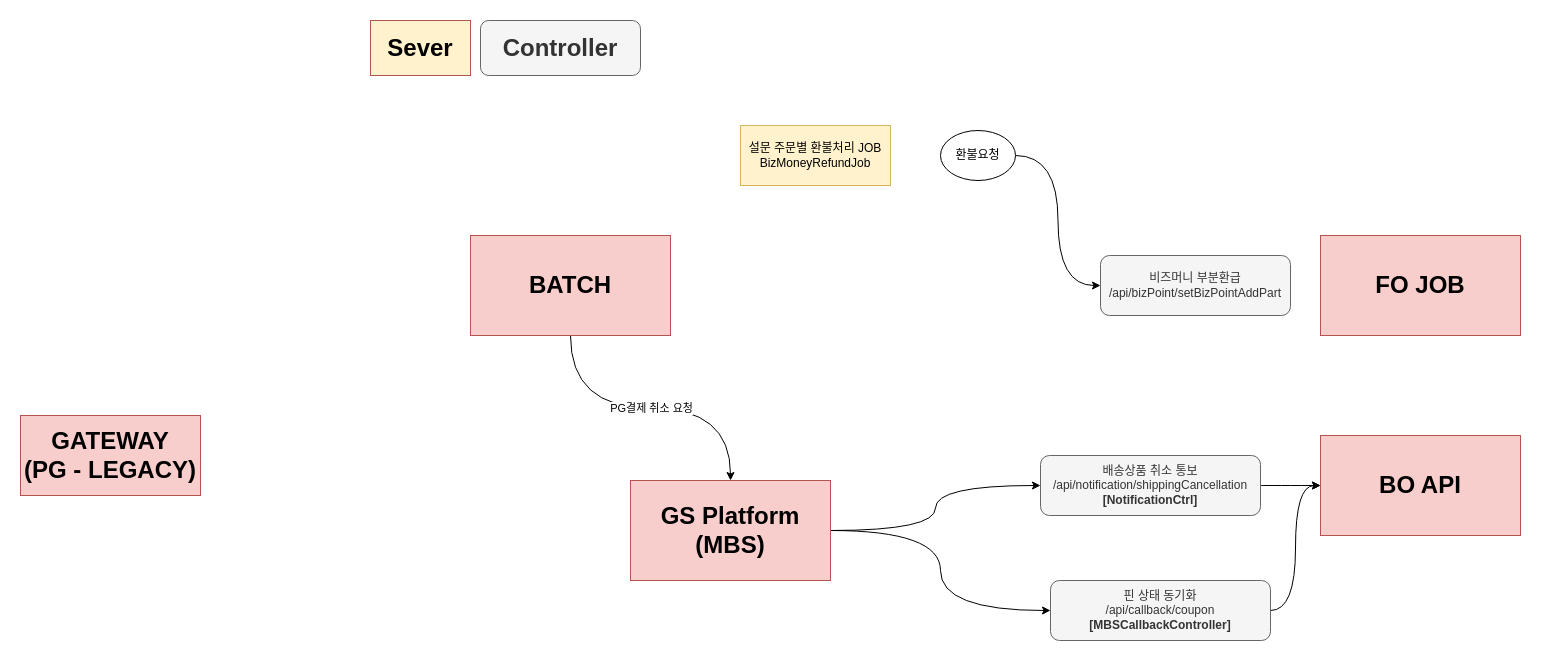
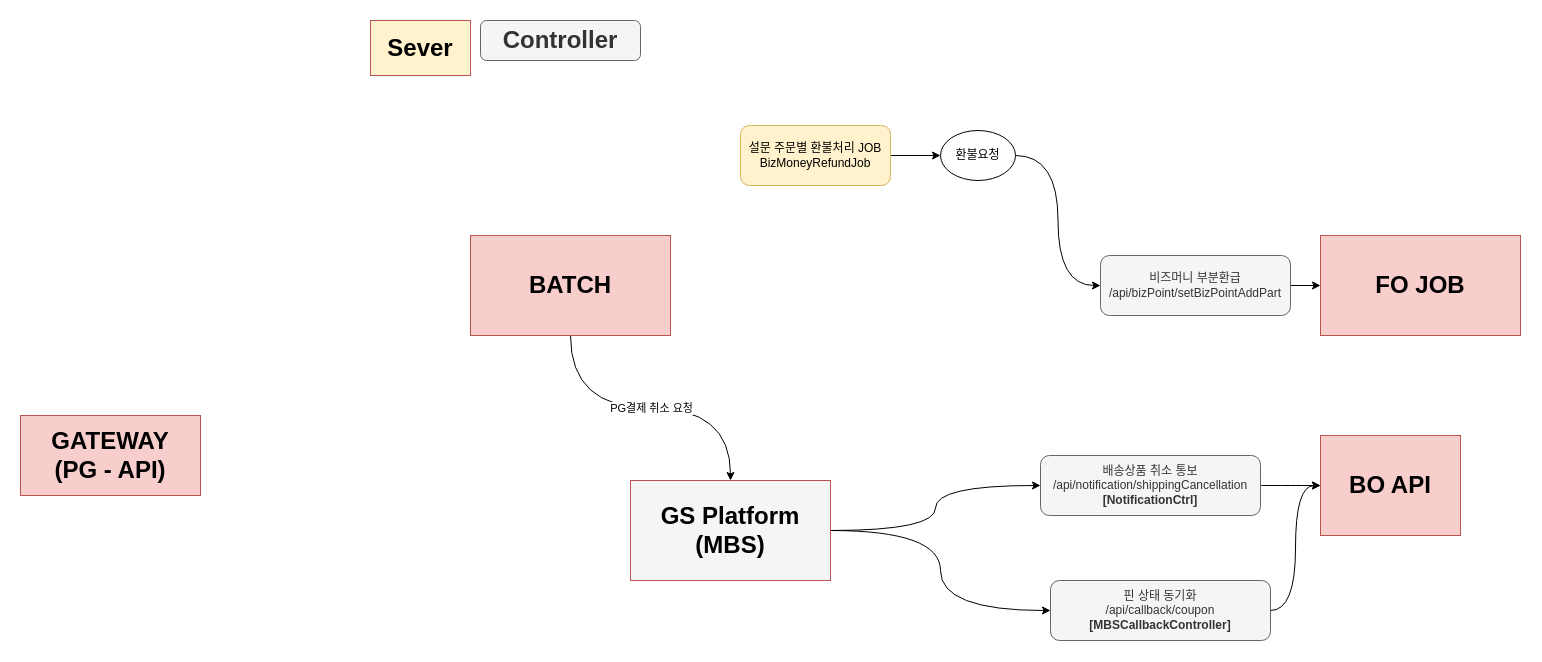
node "Controller": size 160x55 -> 160x40
node "설문 주문별 환불처리 JOB BizMoneyRefundJob": shape rectangle -> rounded rectangle
edge "설문 주문별 환불처리 JOB BizMoneyRefundJob" -> "환불요청": added
edge "비즈머니 부분환급 /api/bizPoint/setBizPointAddPart" -> "FO JOB": added
node "GATEWAY (PG - LEGACY)": label "GATEWAY (PG - LEGACY)" -> "GATEWAY (PG - API)"
node "BO API": size 200x100 -> 140x100
node "GS Platform (MBS)": fillcolor #f8cecc -> #f5f5f5
